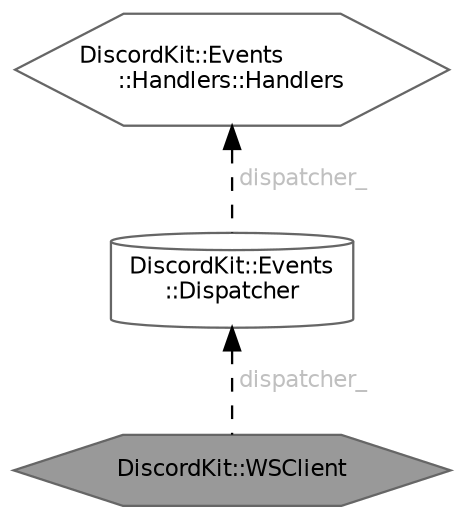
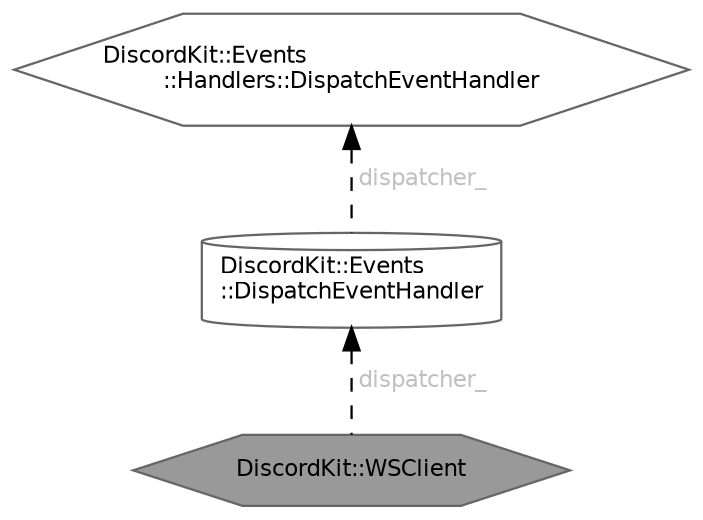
node "DiscordKit::Events ::Handlers::Handlers": label "DiscordKit::Events ::Handlers::Handlers" -> "DiscordKit::Events ::Handlers::DispatchEventHandler"
node "DiscordKit::Events ::Dispatcher": label "DiscordKit::Events ::Dispatcher" -> "DiscordKit::Events ::DispatchEventHandler"
